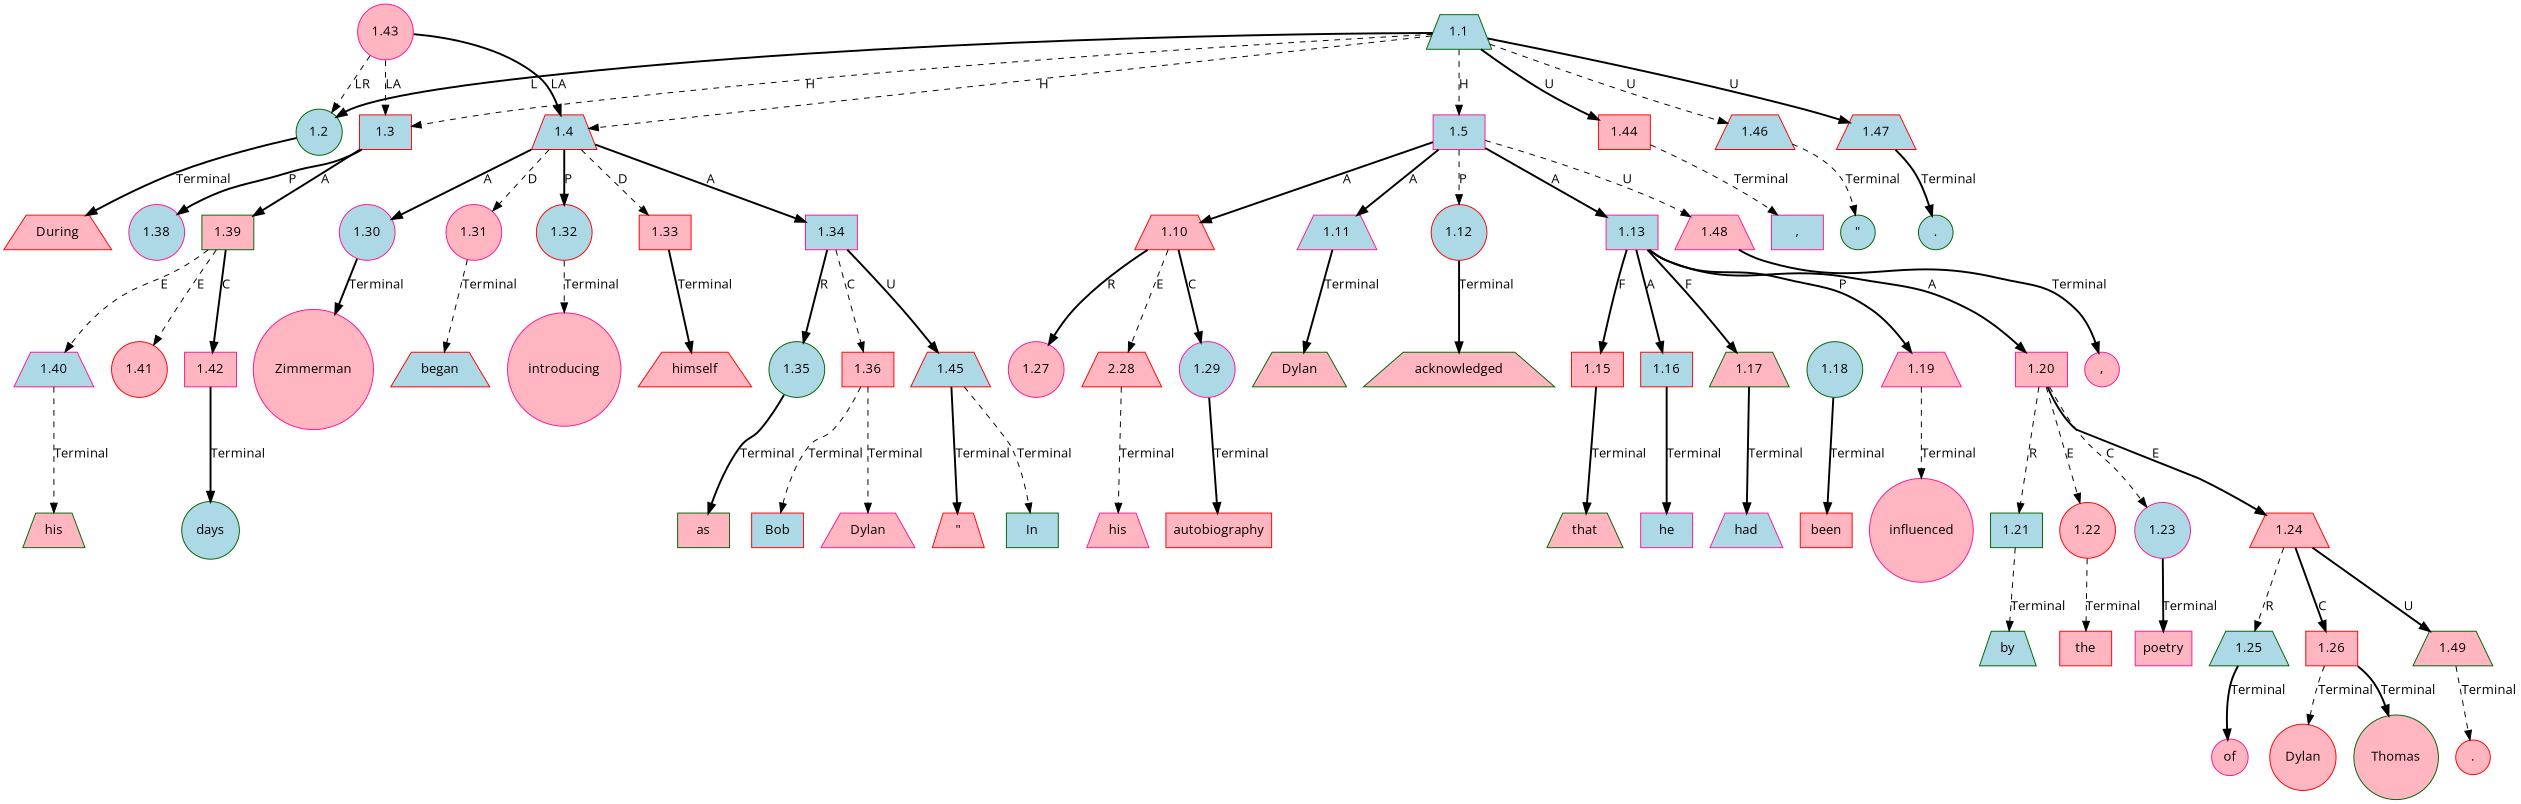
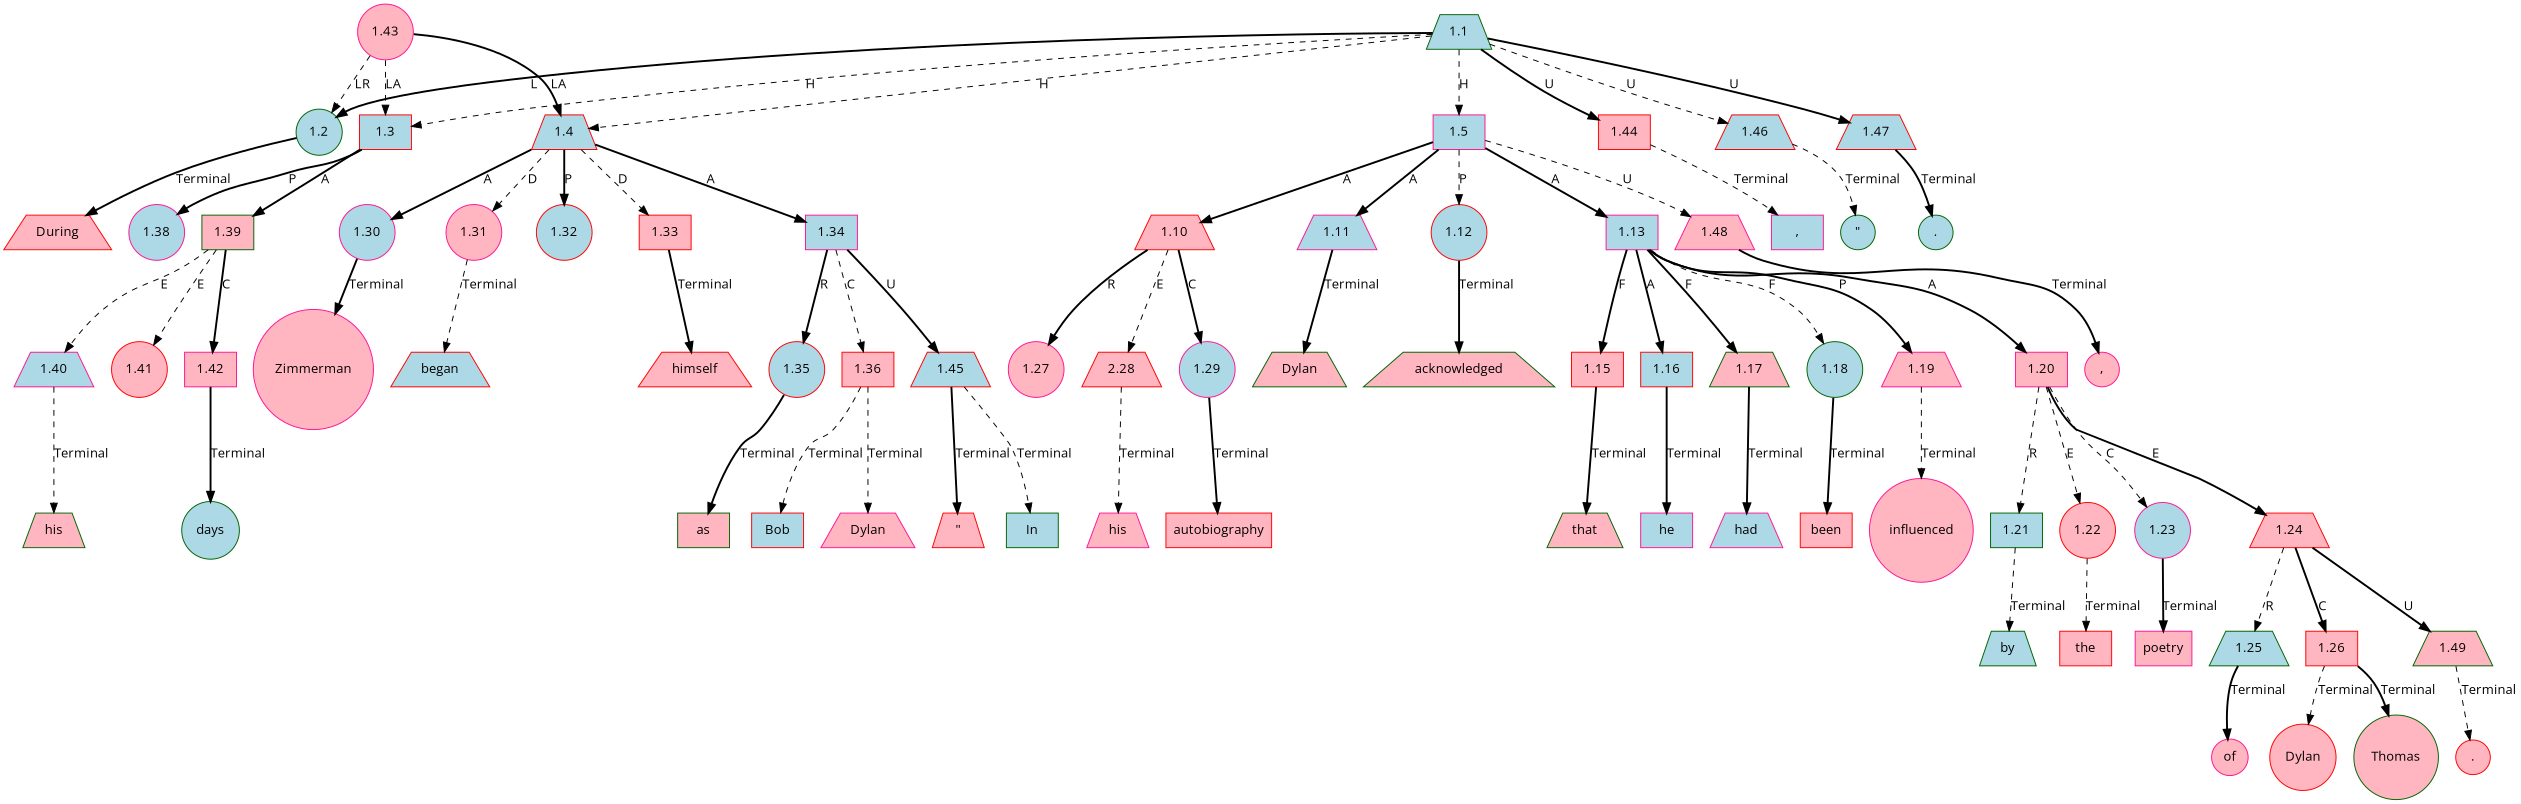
edge "1.13" -> "1.18": added, label "F"
node "introducing": removed
node "1.35": color darkgreen -> red
